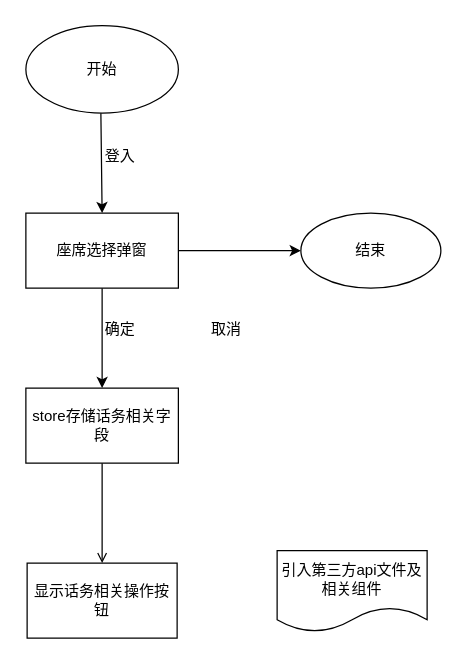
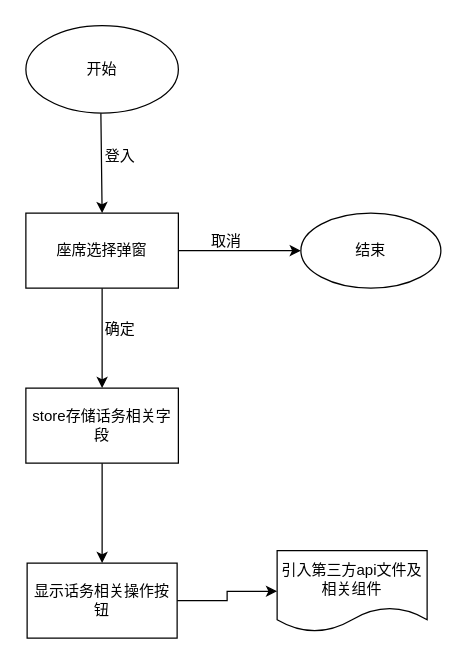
node "取消": moved (226, 329) -> (226, 242)
edge "store存储话务相关字段" -> "显示话务相关操作按钮": arrowhead open -> classic
edge "显示话务相关操作按钮" -> "引入第三方api文件及相关组件": added
